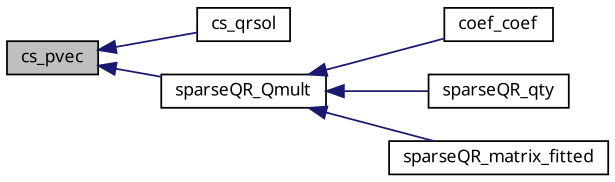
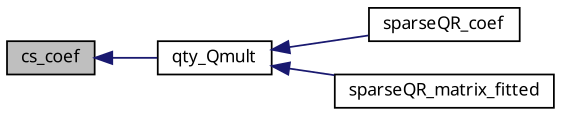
node "cs_qrsol": removed
node "coef_coef": label "coef_coef" -> "sparseQR_coef"
node "cs_pvec": label "cs_pvec" -> "cs_coef"
node "sparseQR_Qmult": label "sparseQR_Qmult" -> "qty_Qmult"
node "sparseQR_qty": removed
